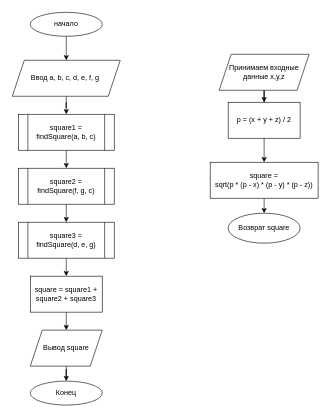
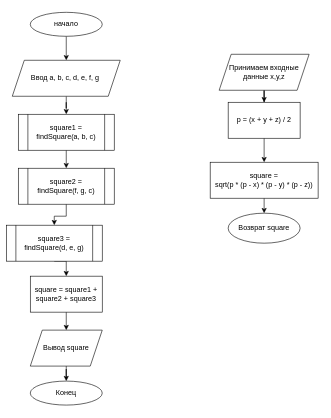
node "square3 = findSquare(d, e, g)": moved (66, 240) -> (54, 243)
